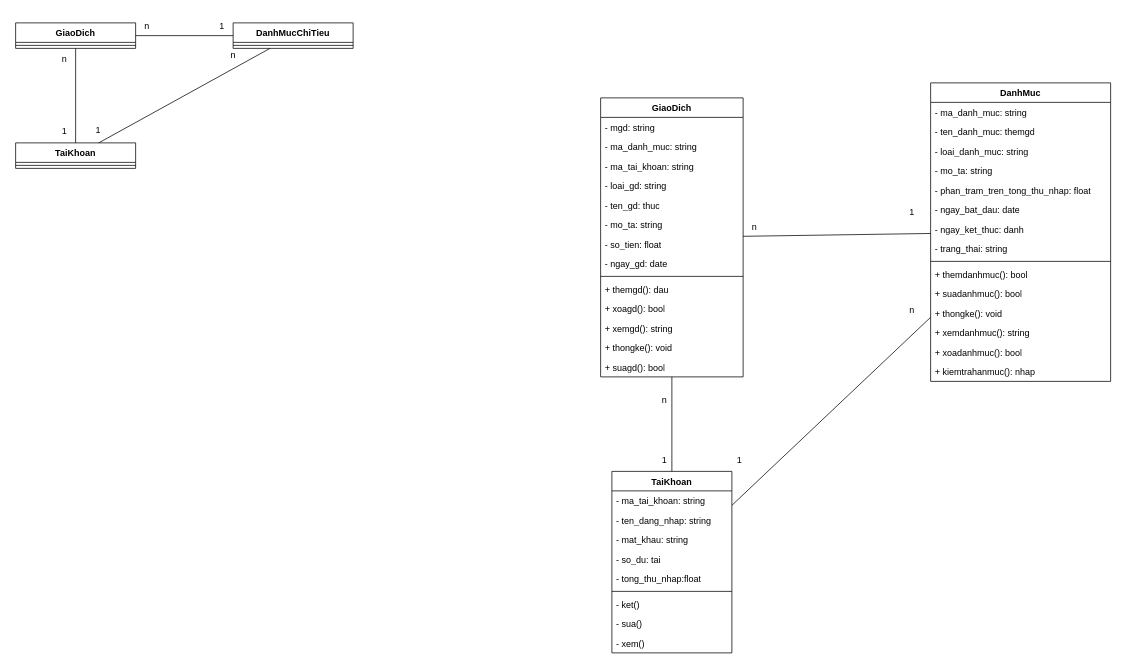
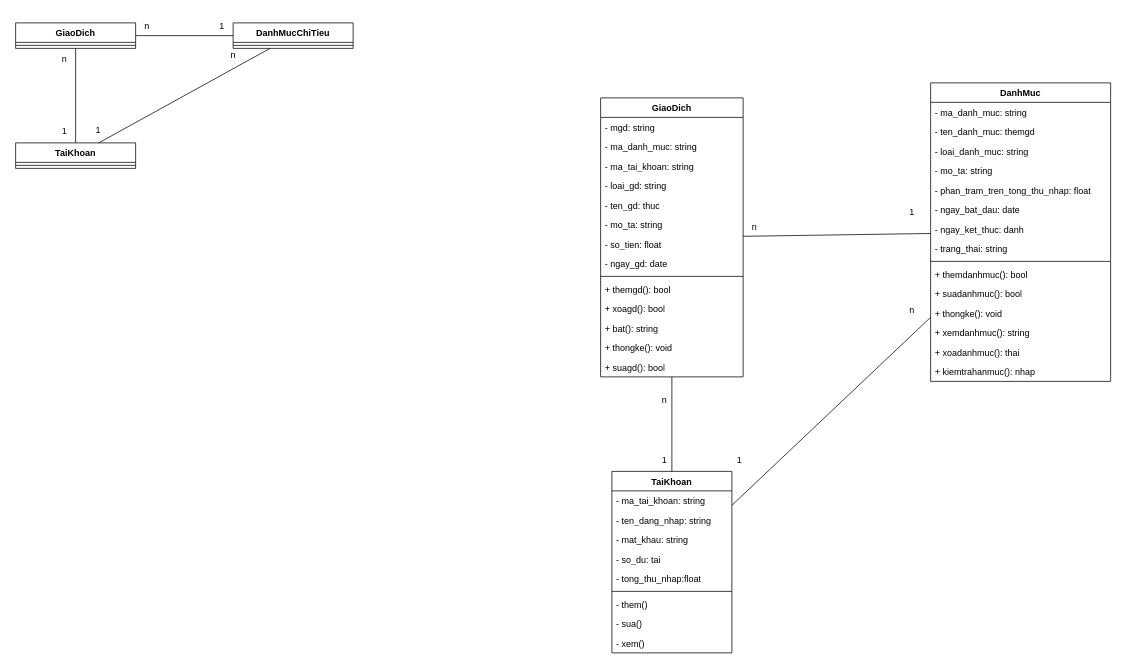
node "+ themgd(): dau": label "+ themgd(): dau" -> "+ themgd(): bool"
node "+ xemgd(): string": label "+ xemgd(): string" -> "+ bat(): string"
node "+ xoadanhmuc(): bool": label "+ xoadanhmuc(): bool" -> "+ xoadanhmuc(): thai"
node "- ket()": label "- ket()" -> "- them()"
